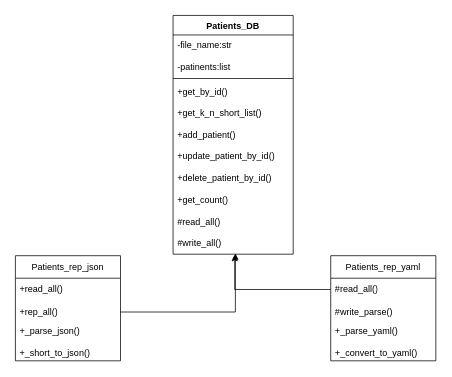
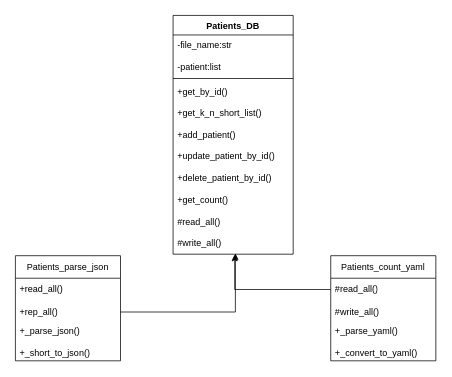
node "-file_name:str -patinents:list": label "-file_name:str -patinents:list" -> "-file_name:str -patient:list"
node "Patients_rep_json": label "Patients_rep_json" -> "Patients_parse_json"
node "Patients_rep_yaml": label "Patients_rep_yaml" -> "Patients_count_yaml"
node "#write_parse()": label "#write_parse()" -> "#write_all()"
